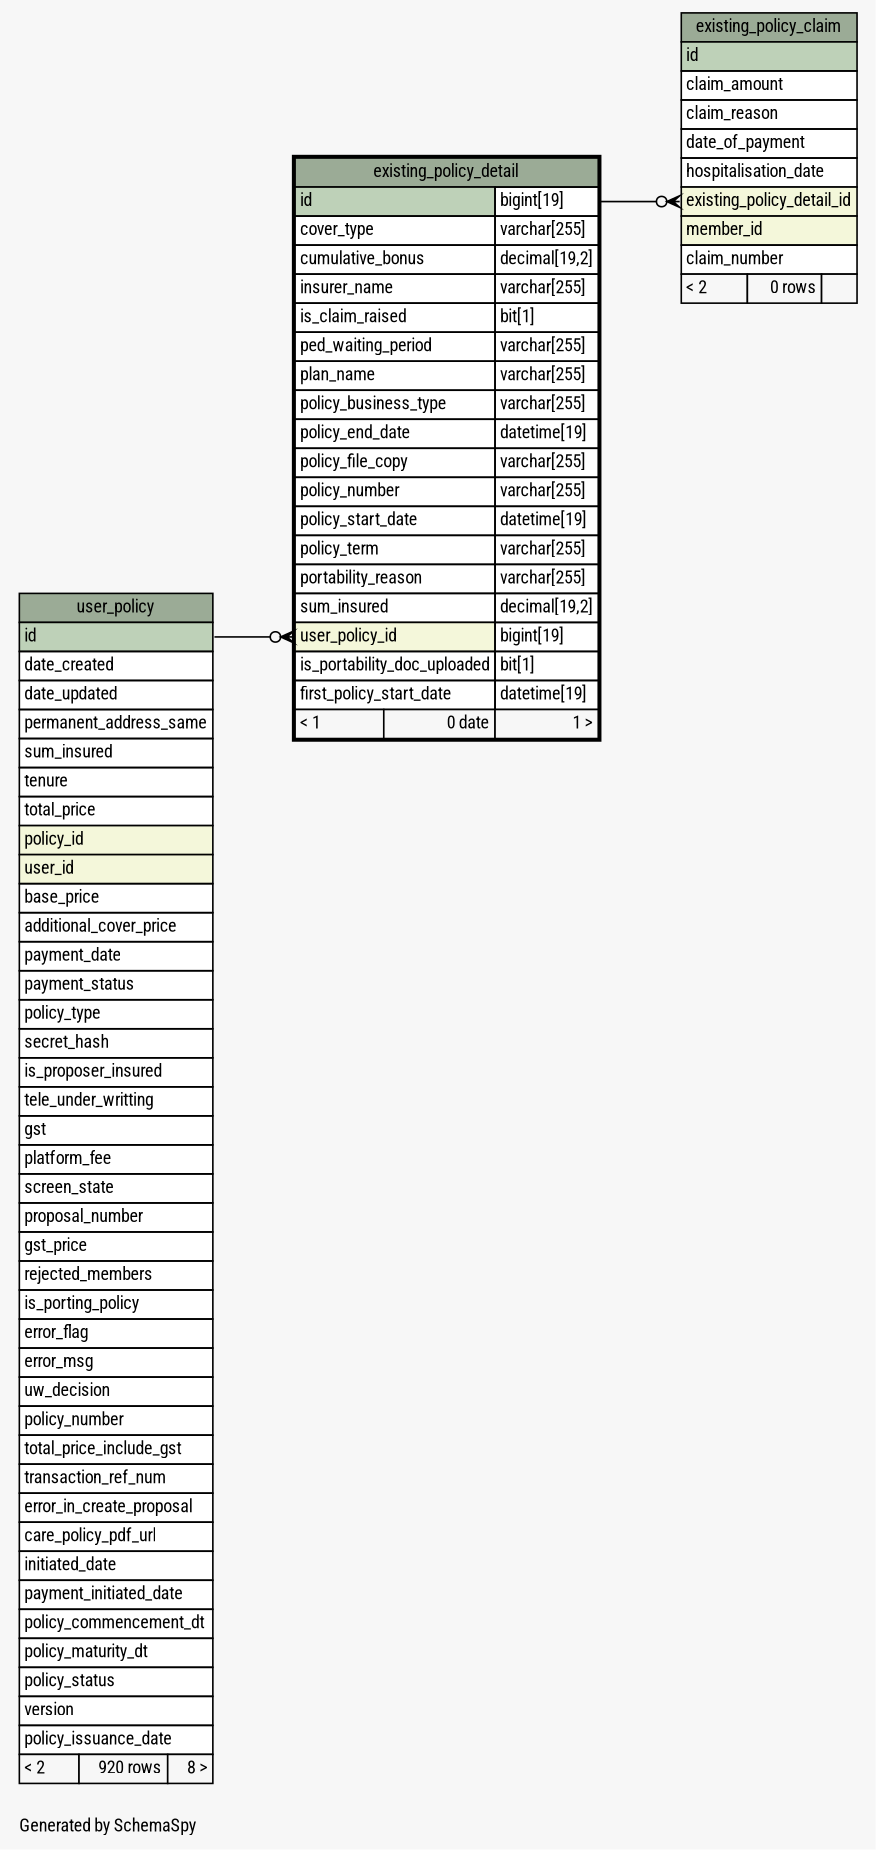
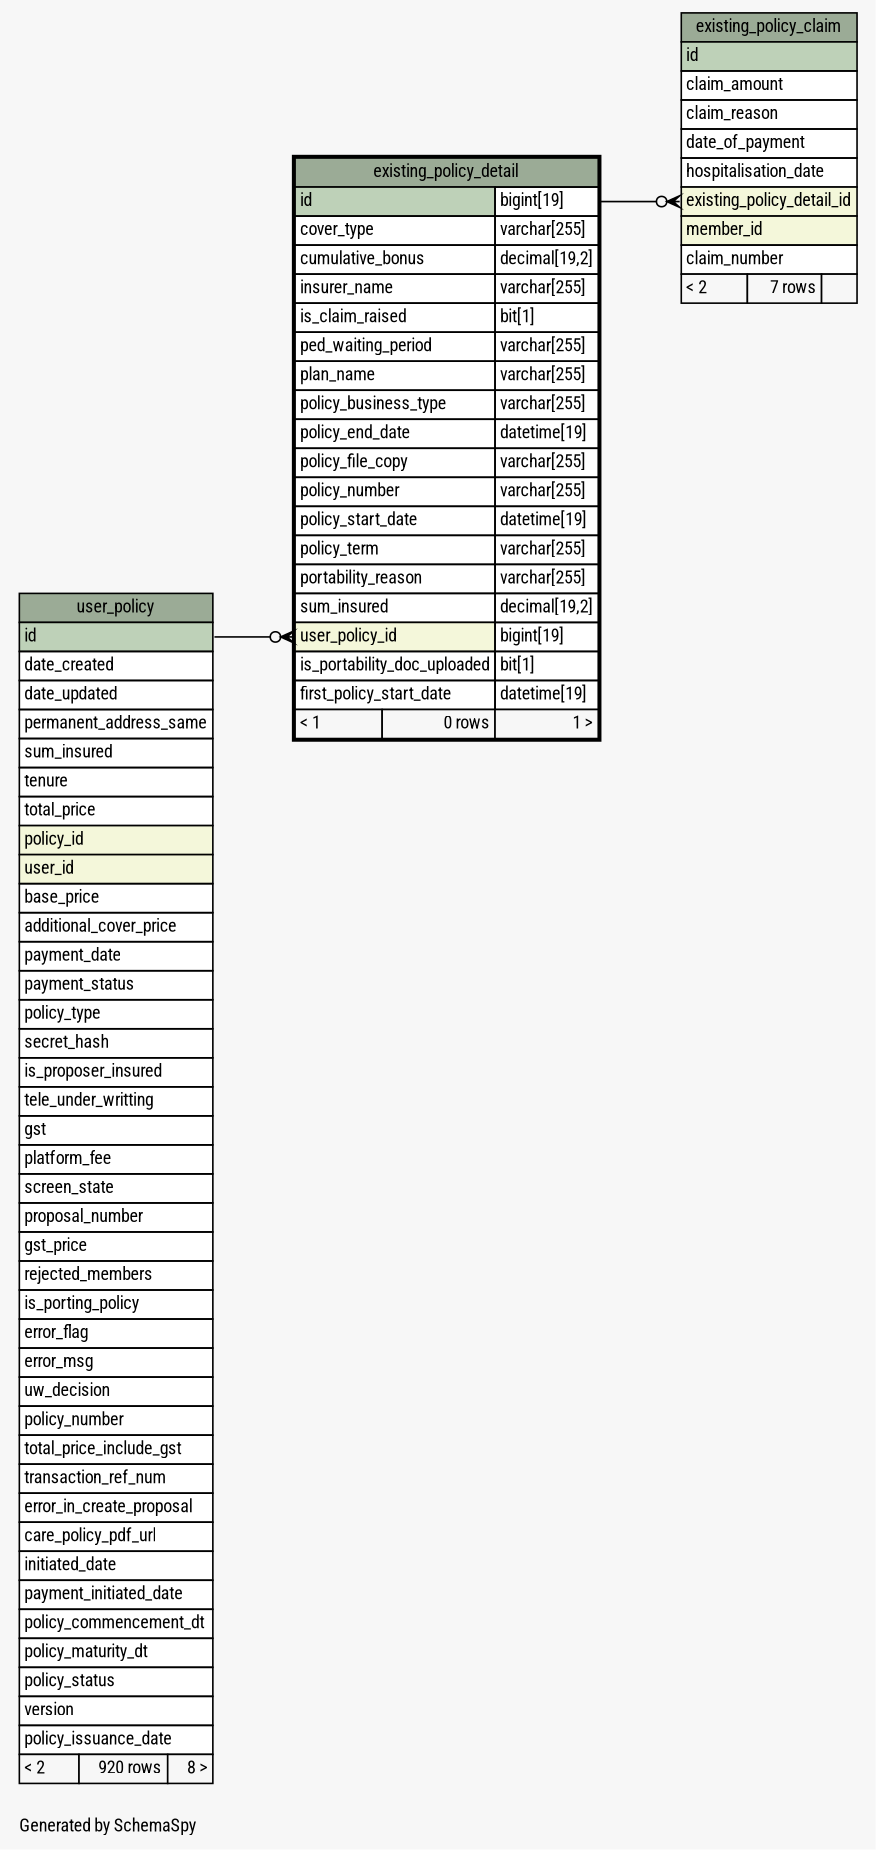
node "existing_policy_claim": text "0 rows" -> "7 rows"
node "existing_policy_detail": text "0 date" -> "0 rows"
